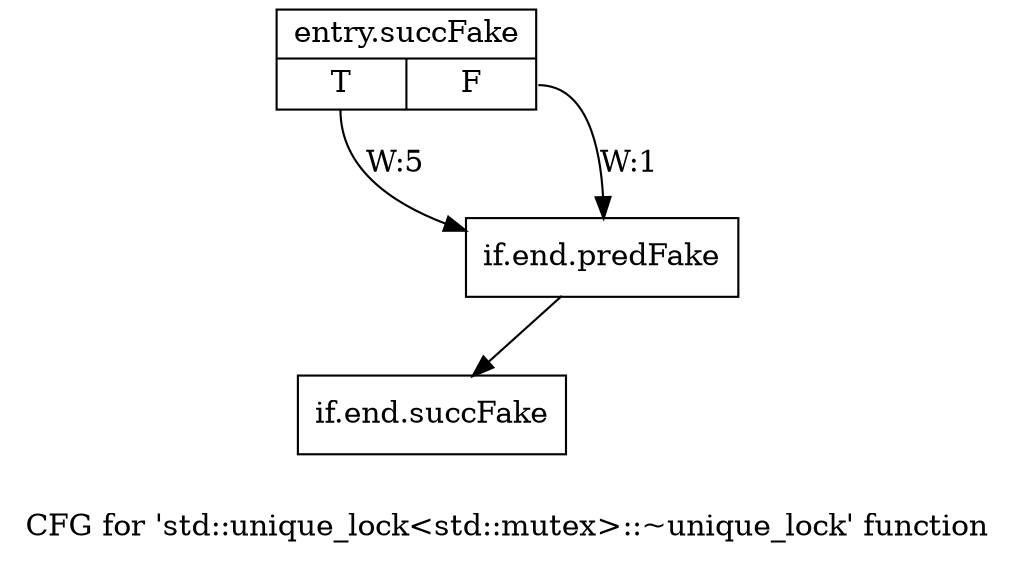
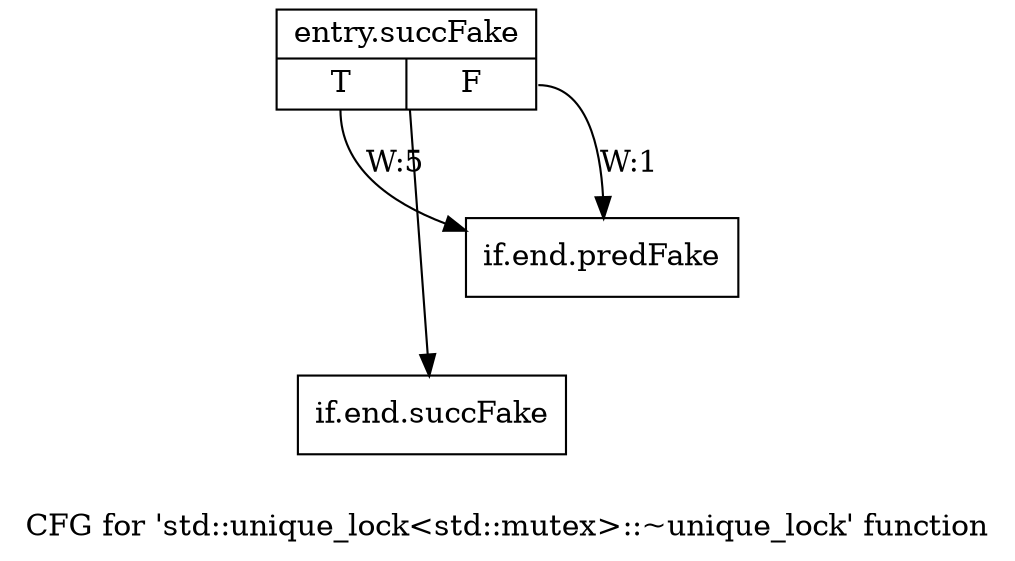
edge "if.end.predFake" -> "if.end.succFake": now "entry.succFake" -> "if.end.succFake"
